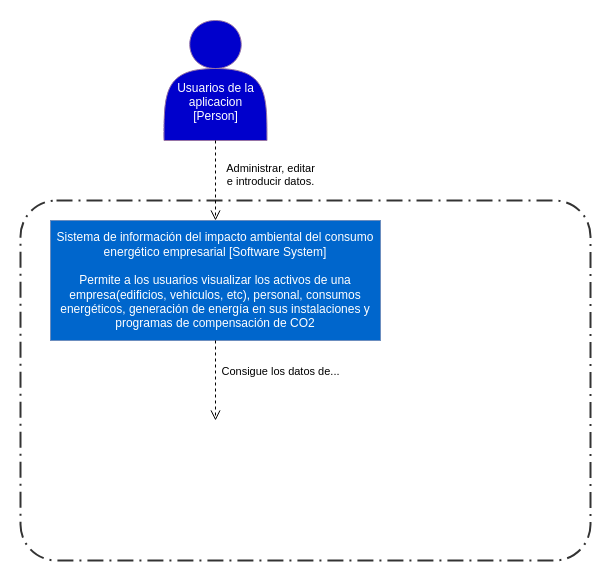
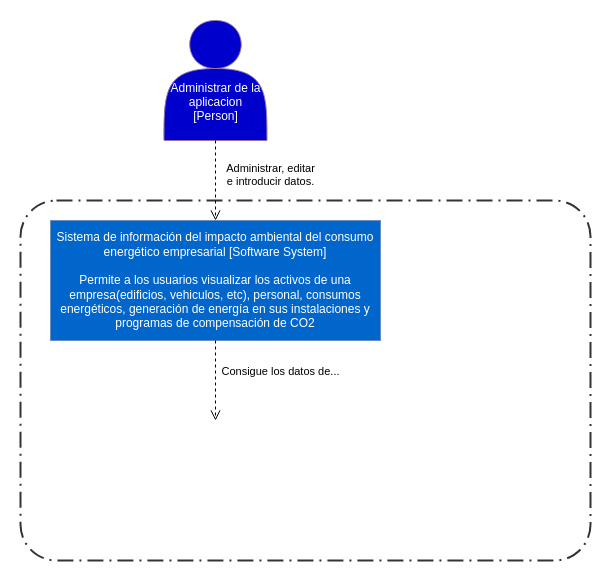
node "Usuarios de la aplicacion [Person]": label "Usuarios de la aplicacion [Person]" -> "Administrar de la aplicacion [Person]"
